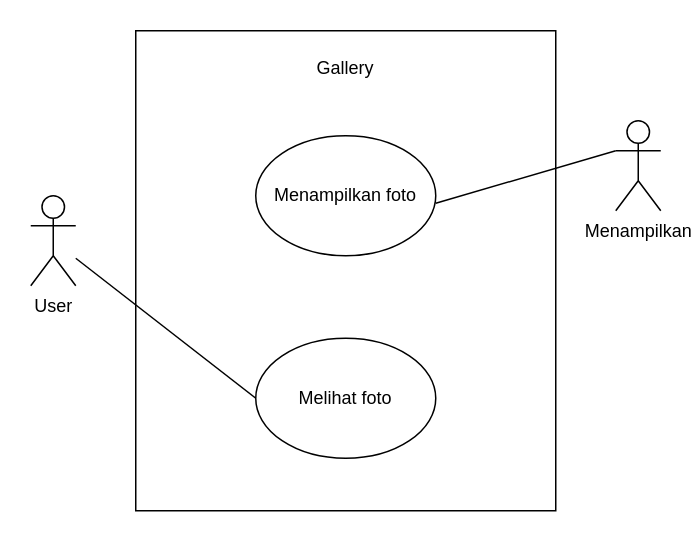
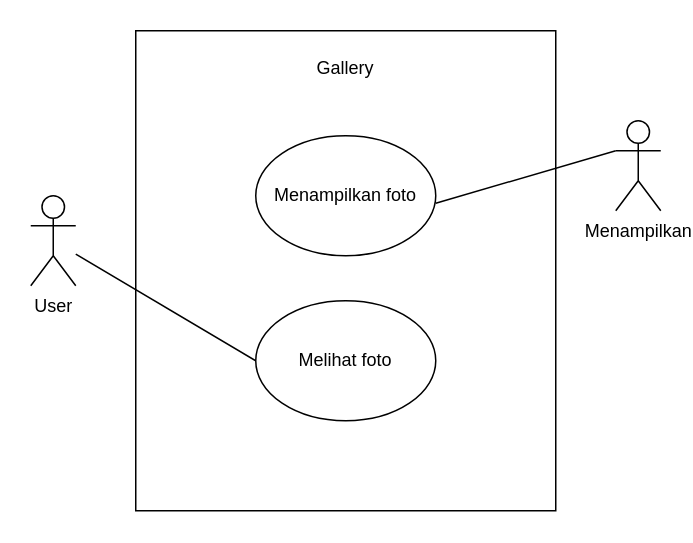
node "Melihat foto": moved (346, 398) -> (346, 361)
